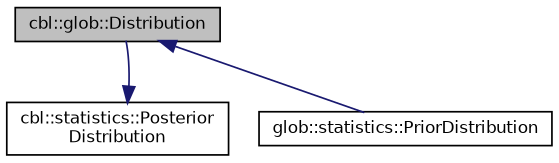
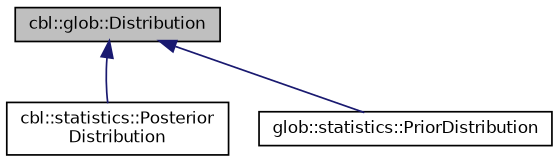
edge "cbl::glob::Distribution" -> "cbl::statistics::Posterior Distribution": reversed
